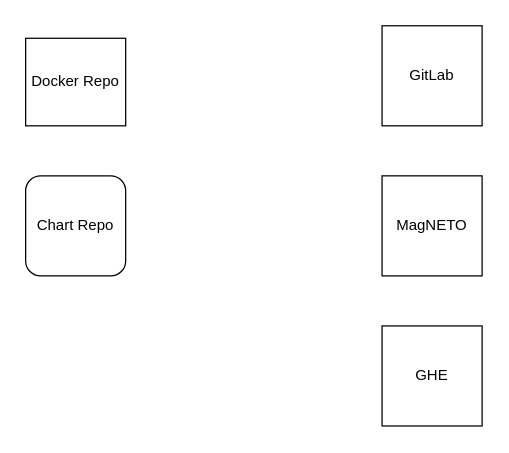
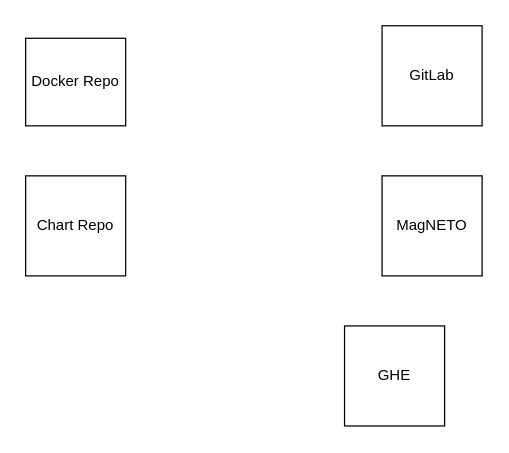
node "Chart Repo": shape rounded rectangle -> rectangle
node "GHE": moved (432, 376) -> (394, 376)
